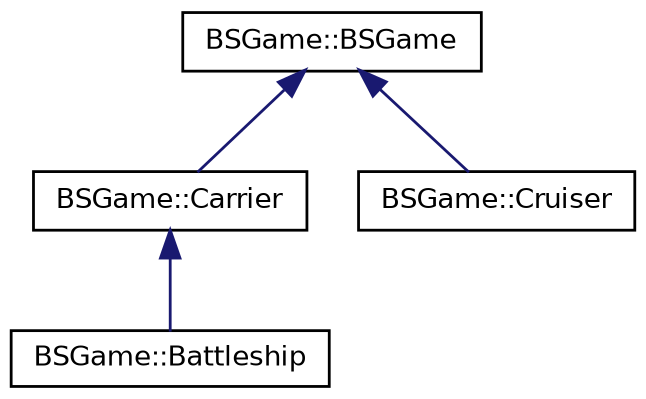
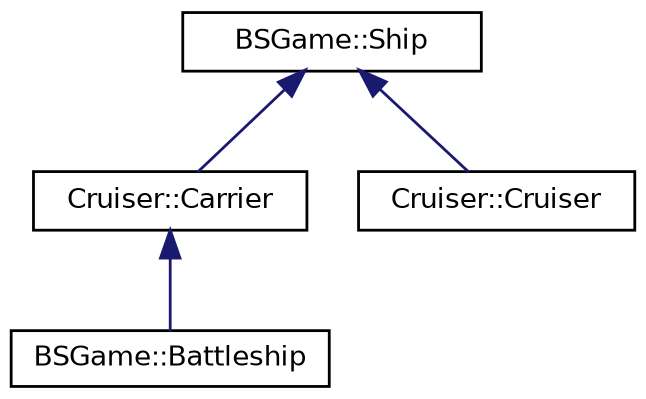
node "BSGame::BSGame": label "BSGame::BSGame" -> "BSGame::Ship"
node "BSGame::Carrier": label "BSGame::Carrier" -> "Cruiser::Carrier"
node "BSGame::Cruiser": label "BSGame::Cruiser" -> "Cruiser::Cruiser"
